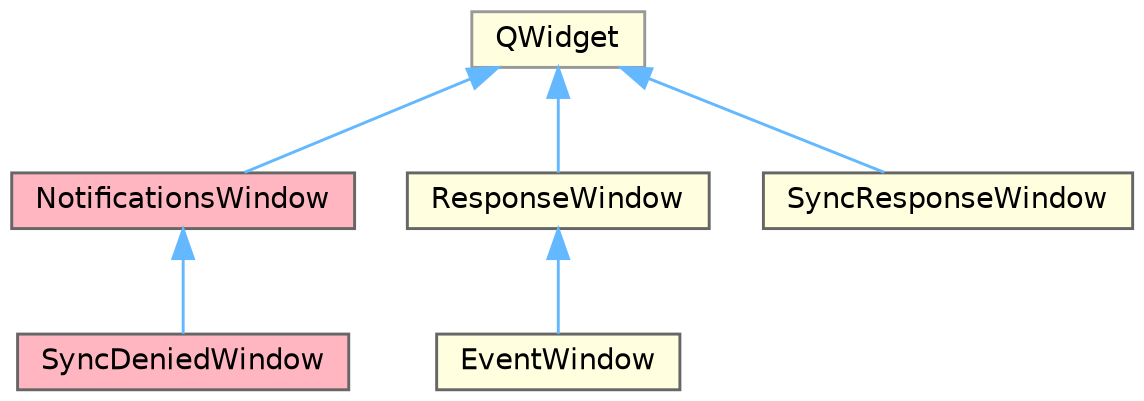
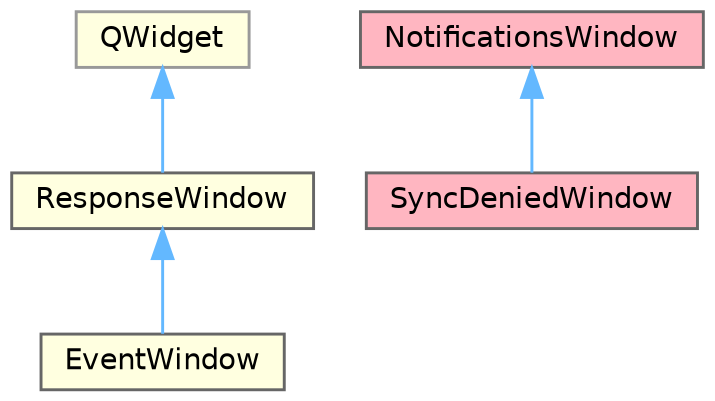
edge "NotificationsWindow" -> "QWidget": removed
node "SyncResponseWindow": removed
